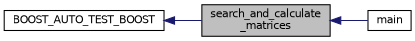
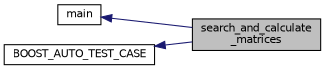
node "BOOST_AUTO_TEST_BOOST": label "BOOST_AUTO_TEST_BOOST" -> "BOOST_AUTO_TEST_CASE"
edge "main" -> "search_and_calculate _matrices": reversed
